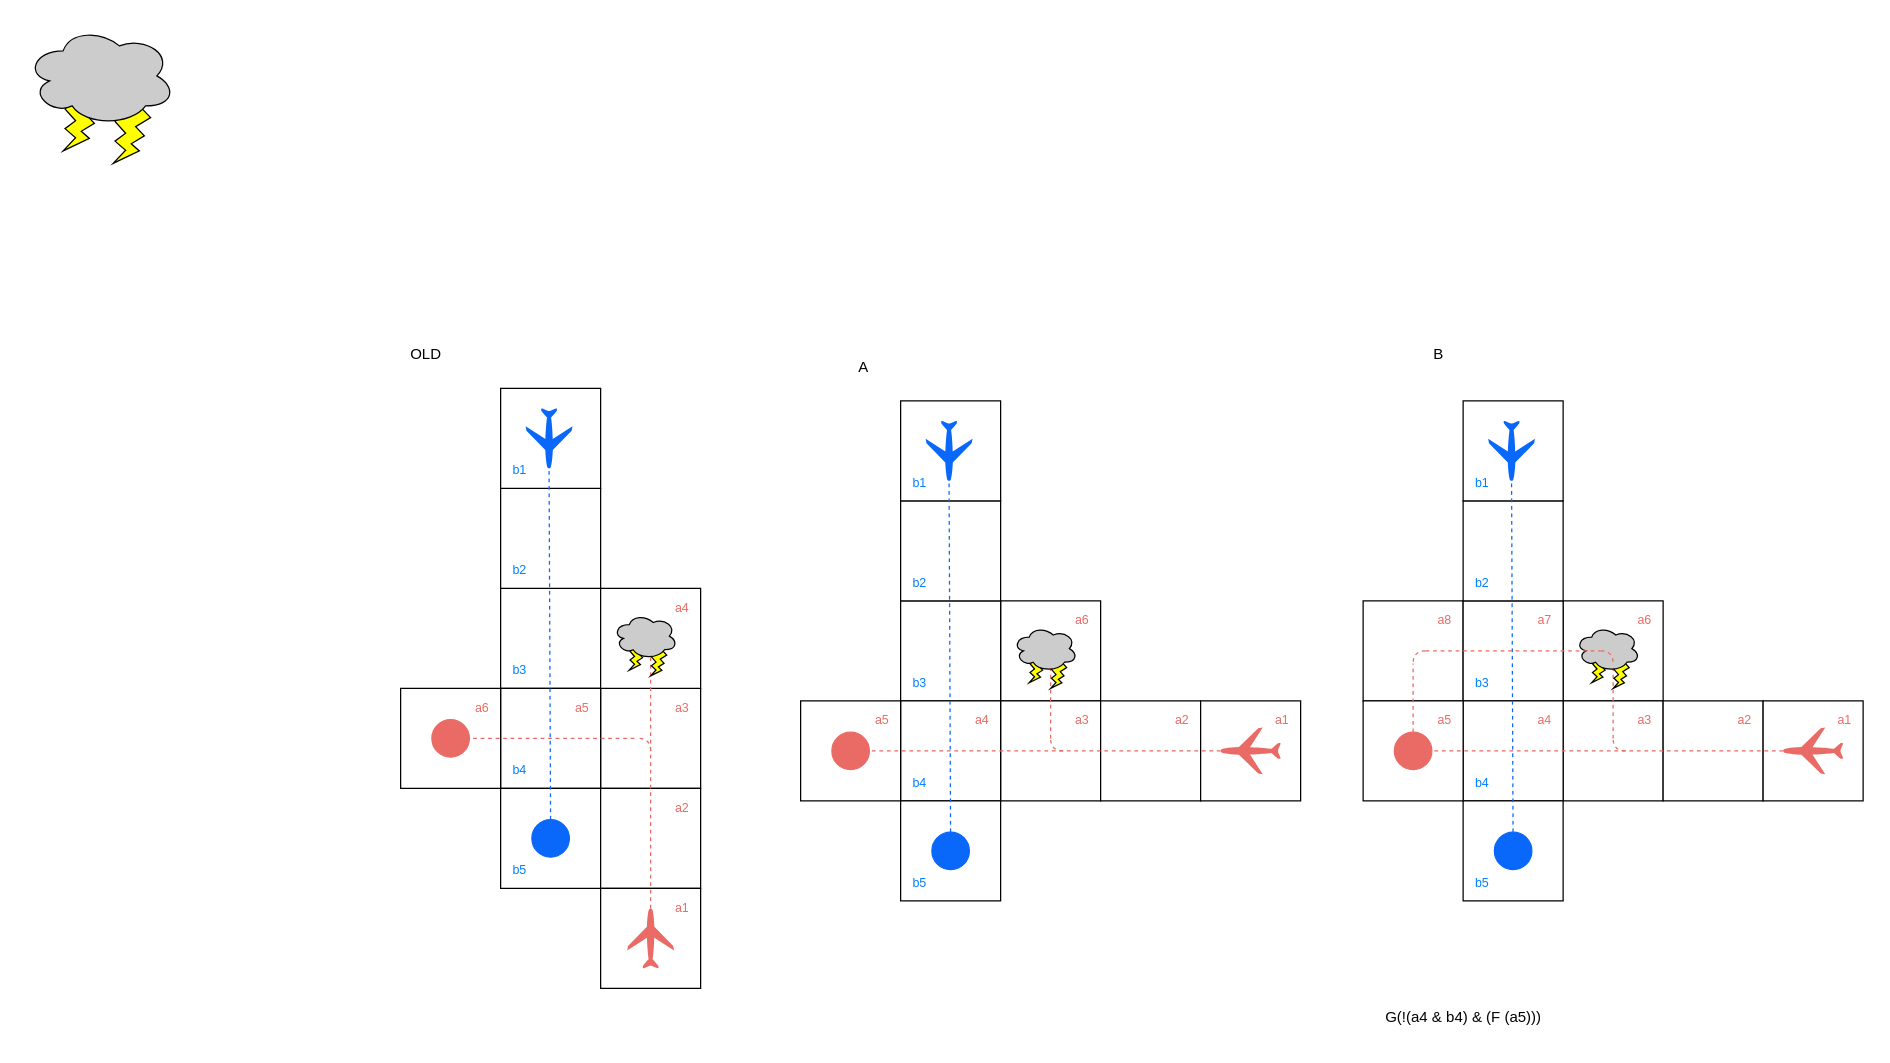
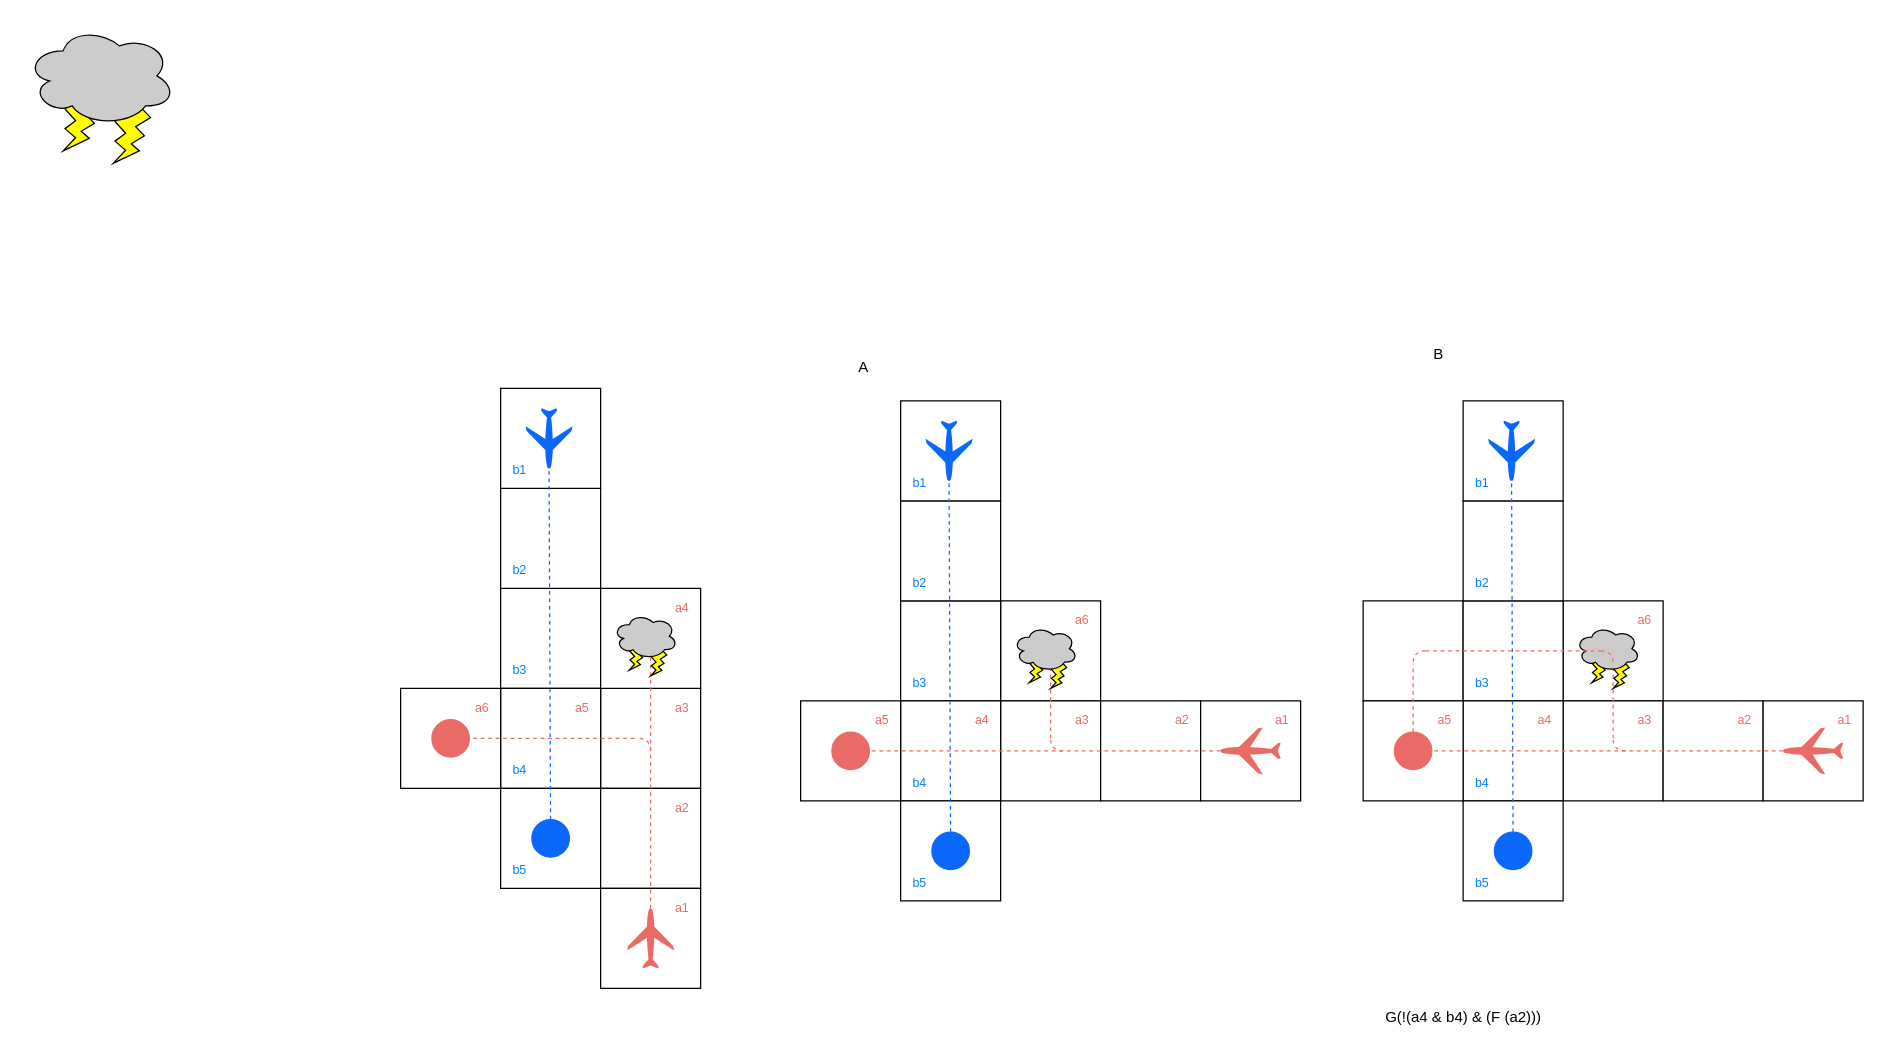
node "OLD": removed
node "a8": removed
node "a7": removed
node "G(!(a4 & b4) & (F (a5)))": label "G(!(a4 & b4) & (F (a5)))" -> "G(!(a4 & b4) & (F (a2)))"
